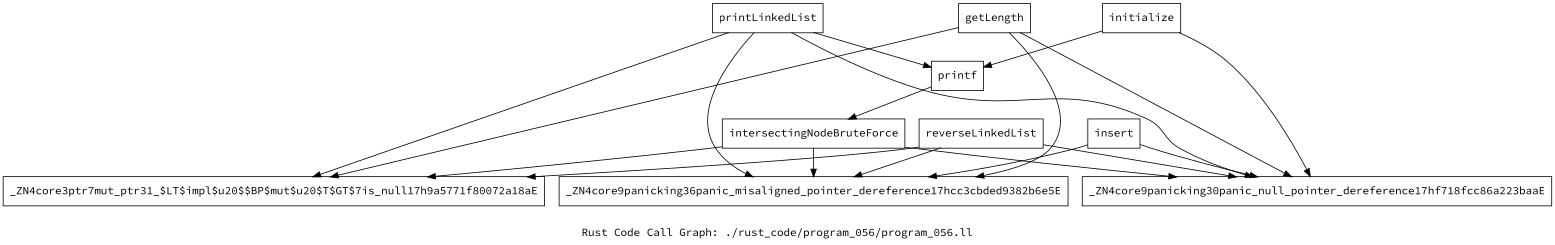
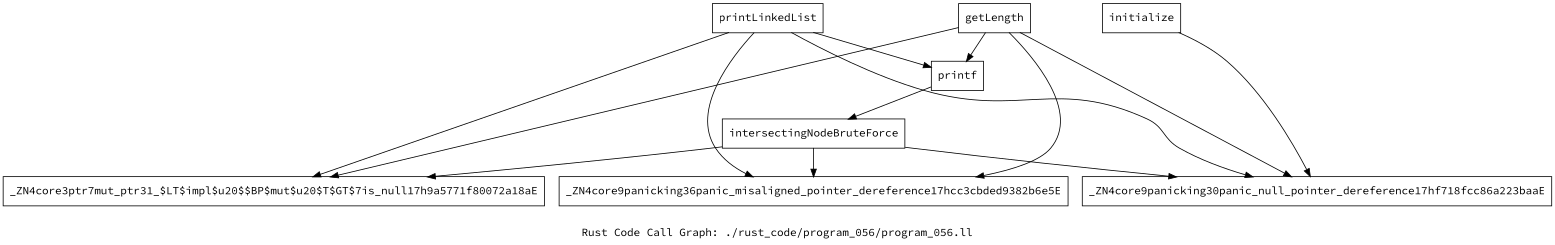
edge "initialize" -> "printf": now "getLength" -> "printf"
node "reverseLinkedList": removed
node "insert": removed
